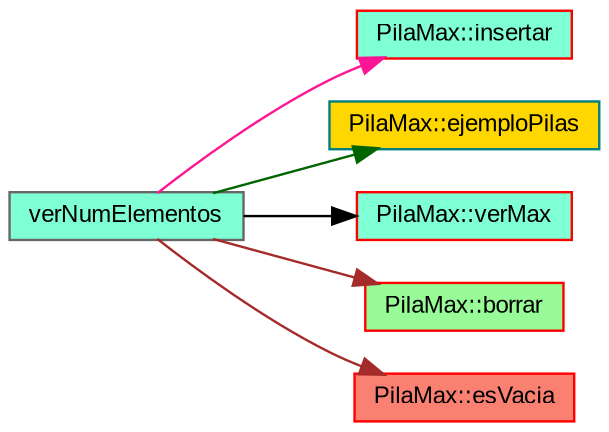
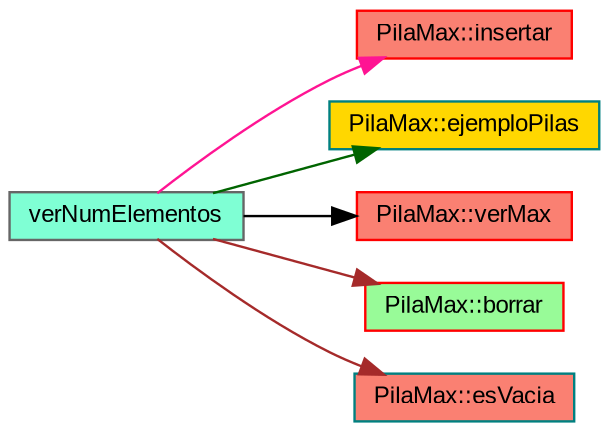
node "PilaMax::insertar": fillcolor aquamarine -> salmon
node "PilaMax::verMax": fillcolor aquamarine -> salmon
node "PilaMax::esVacia": color red -> teal
